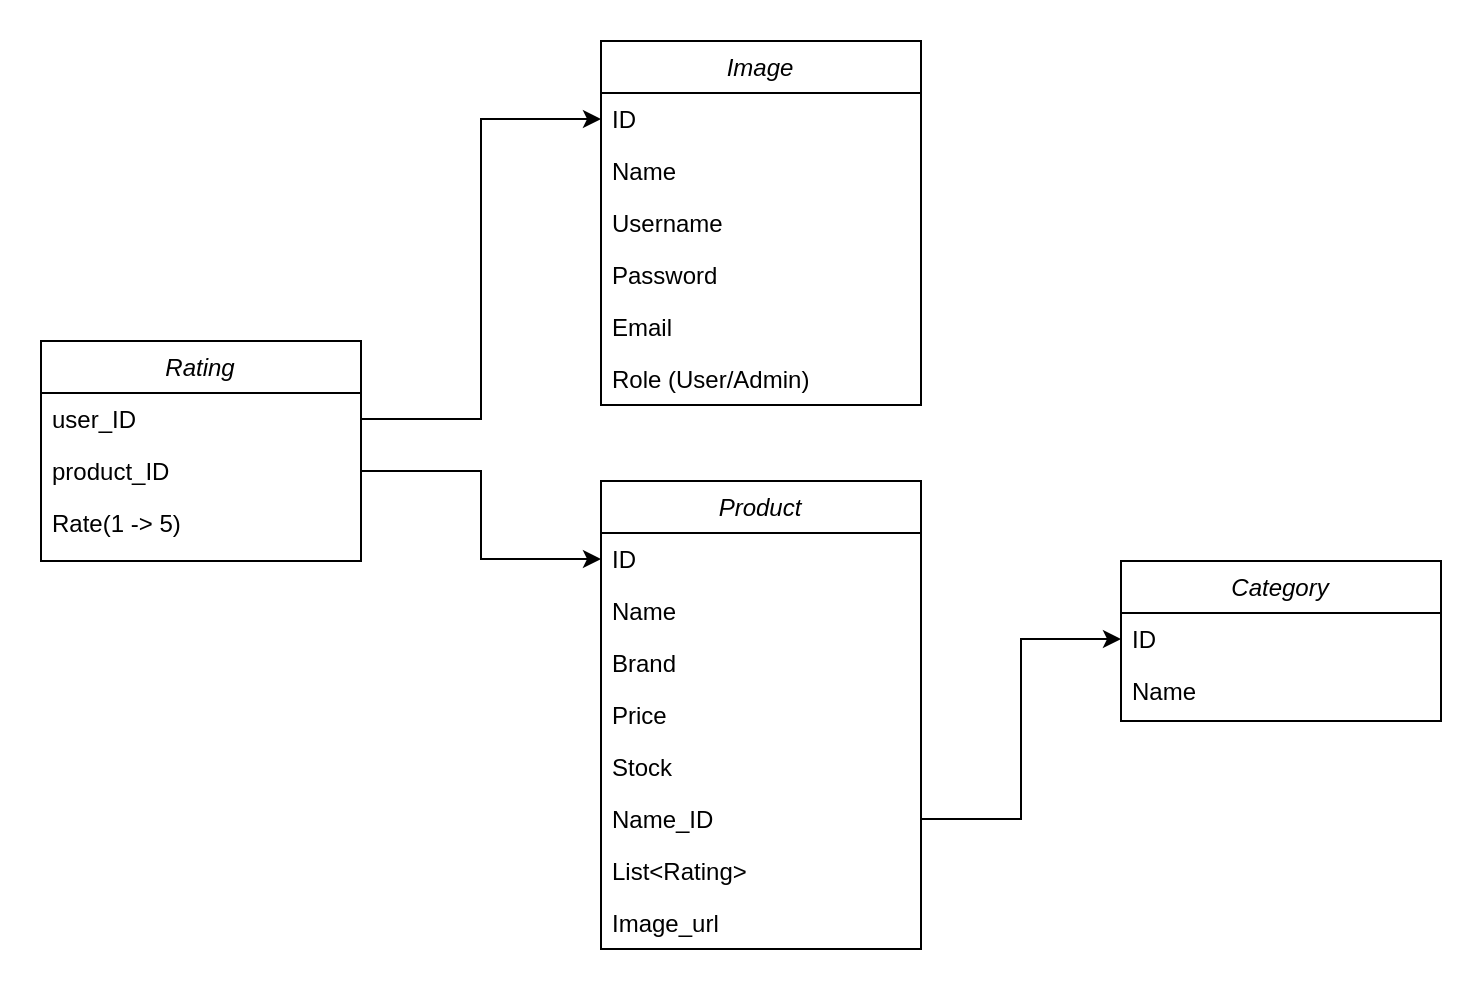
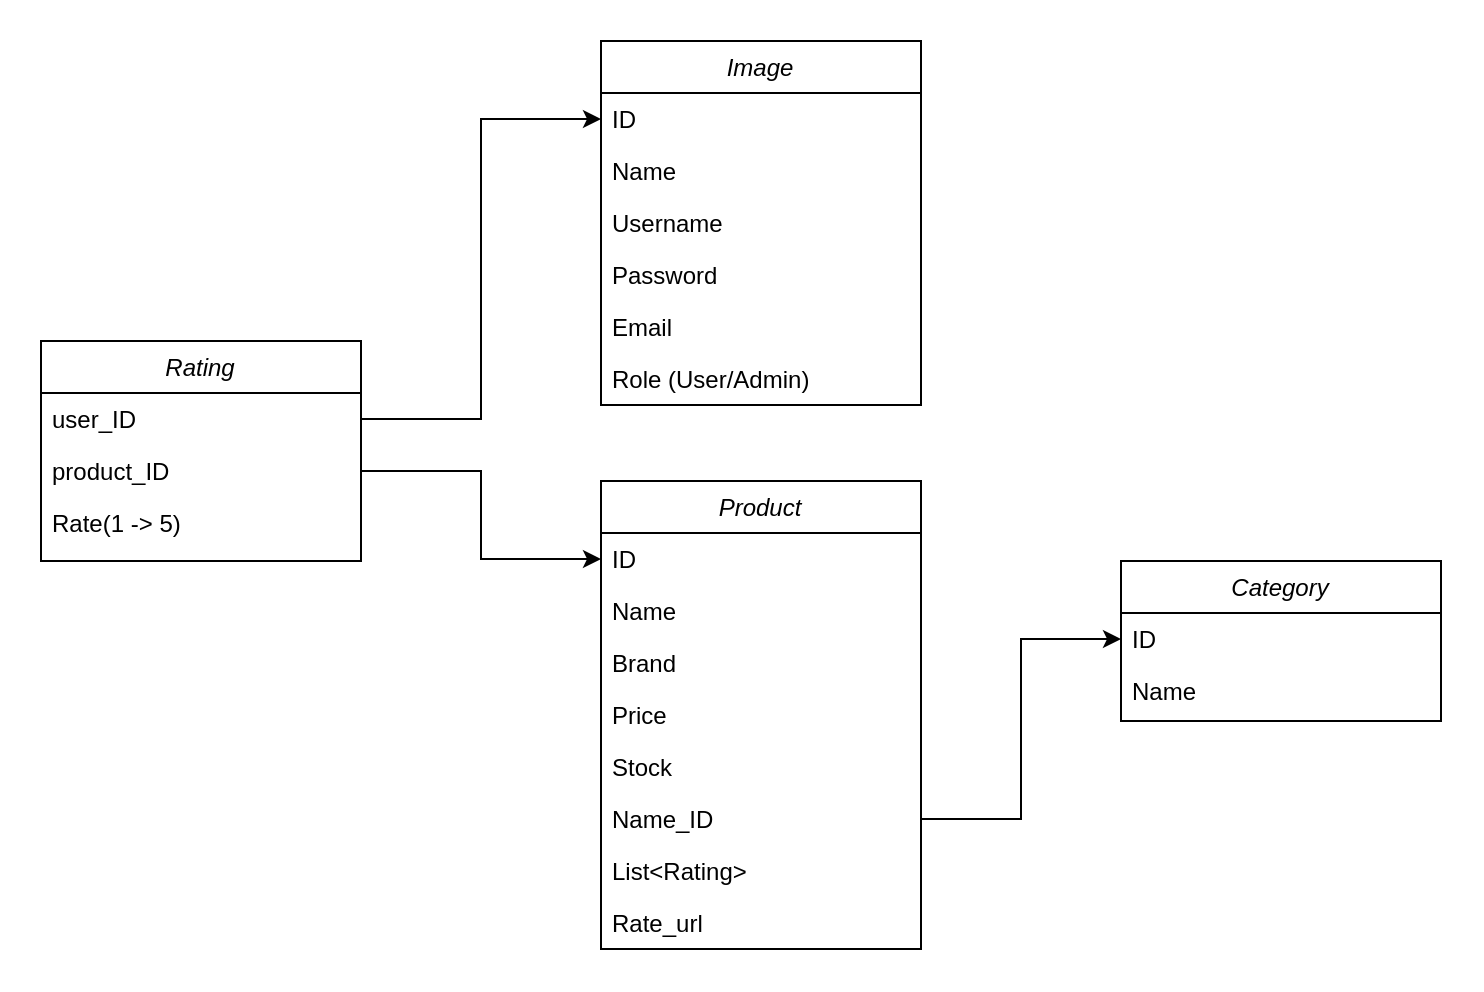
node "Image_url": label "Image_url" -> "Rate_url"
